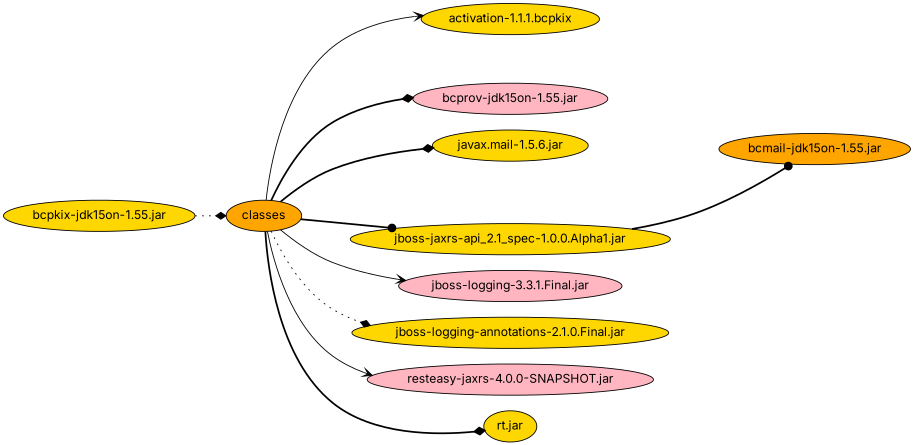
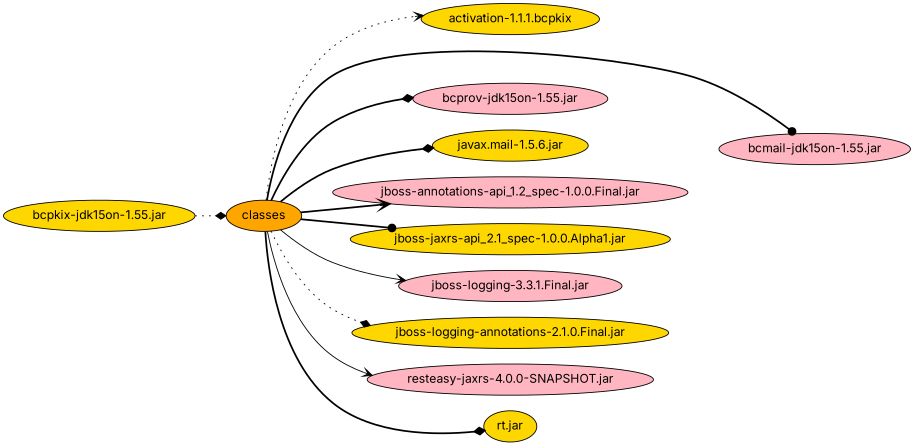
edge "classes" -> "activation-1.1.1.bcpkix": style solid -> dotted
node "bcmail-jdk15on-1.55.jar": fillcolor orange -> lightpink
node "jboss-annotations-api_1.2_spec-1.0.0.Final.jar": added
edge "jboss-jaxrs-api_2.1_spec-1.0.0.Alpha1.jar" -> "bcmail-jdk15on-1.55.jar": now "classes" -> "bcmail-jdk15on-1.55.jar"
